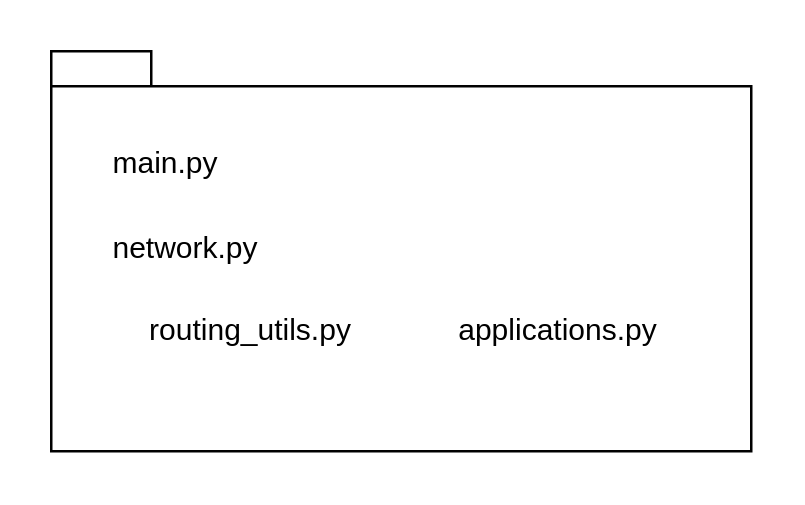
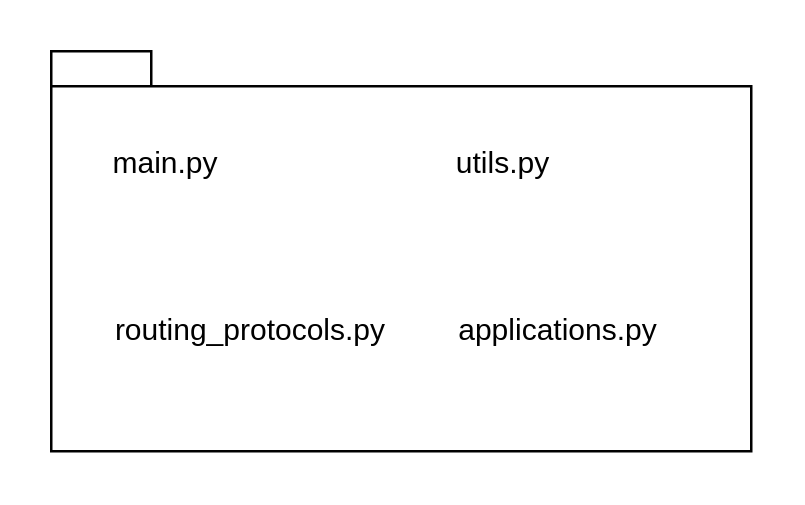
node "utils.py": added
node "network.py": removed
node "routing_utils.py": label "routing_utils.py" -> "routing_protocols.py"
